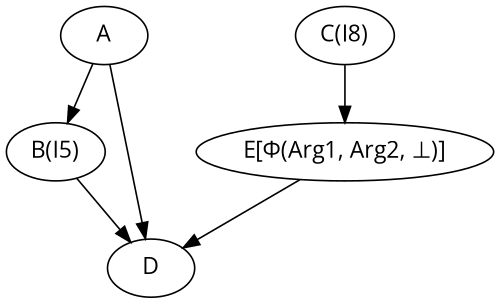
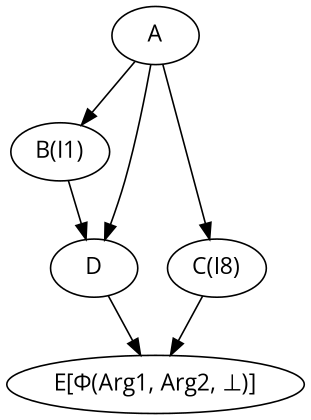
edge "A" -> "C(I8)": added
node "B(I5)": label "B(I5)" -> "B(I1)"
edge "E[Φ(Arg1, Arg2, ⊥)]" -> "D": reversed
